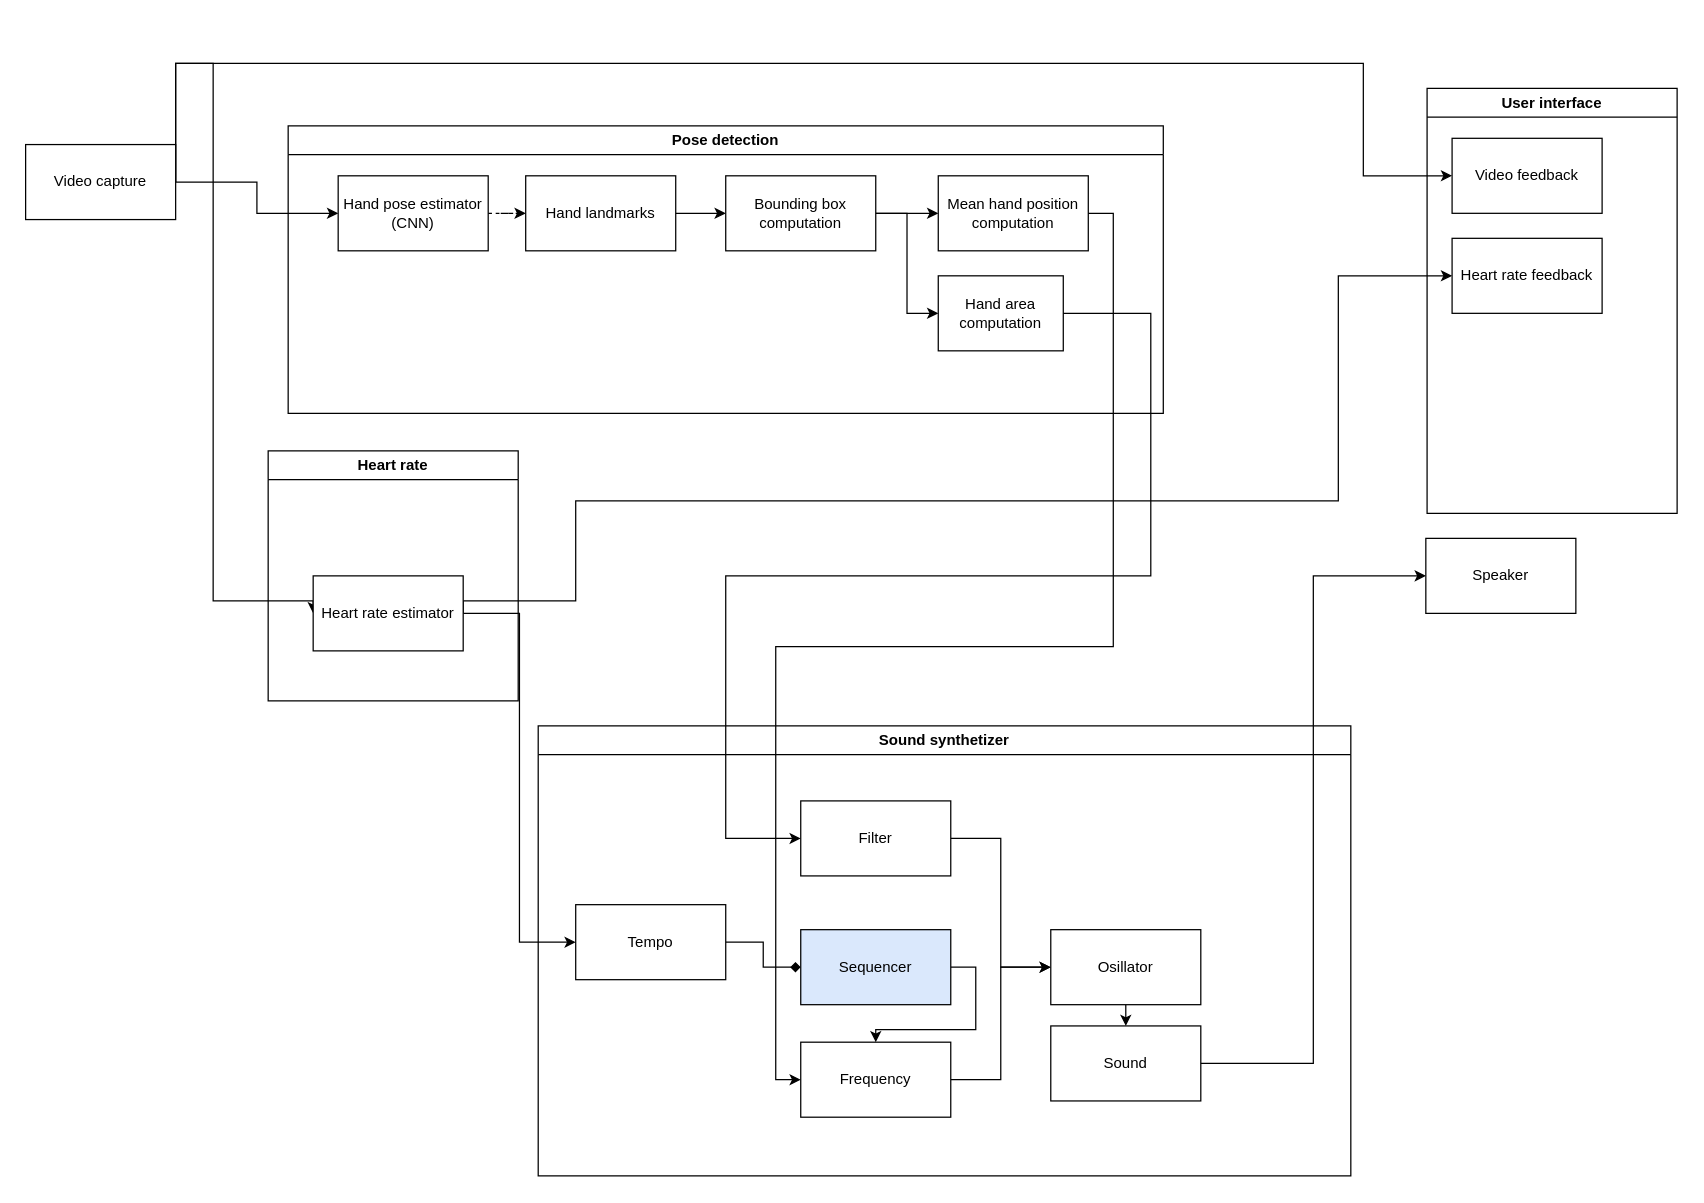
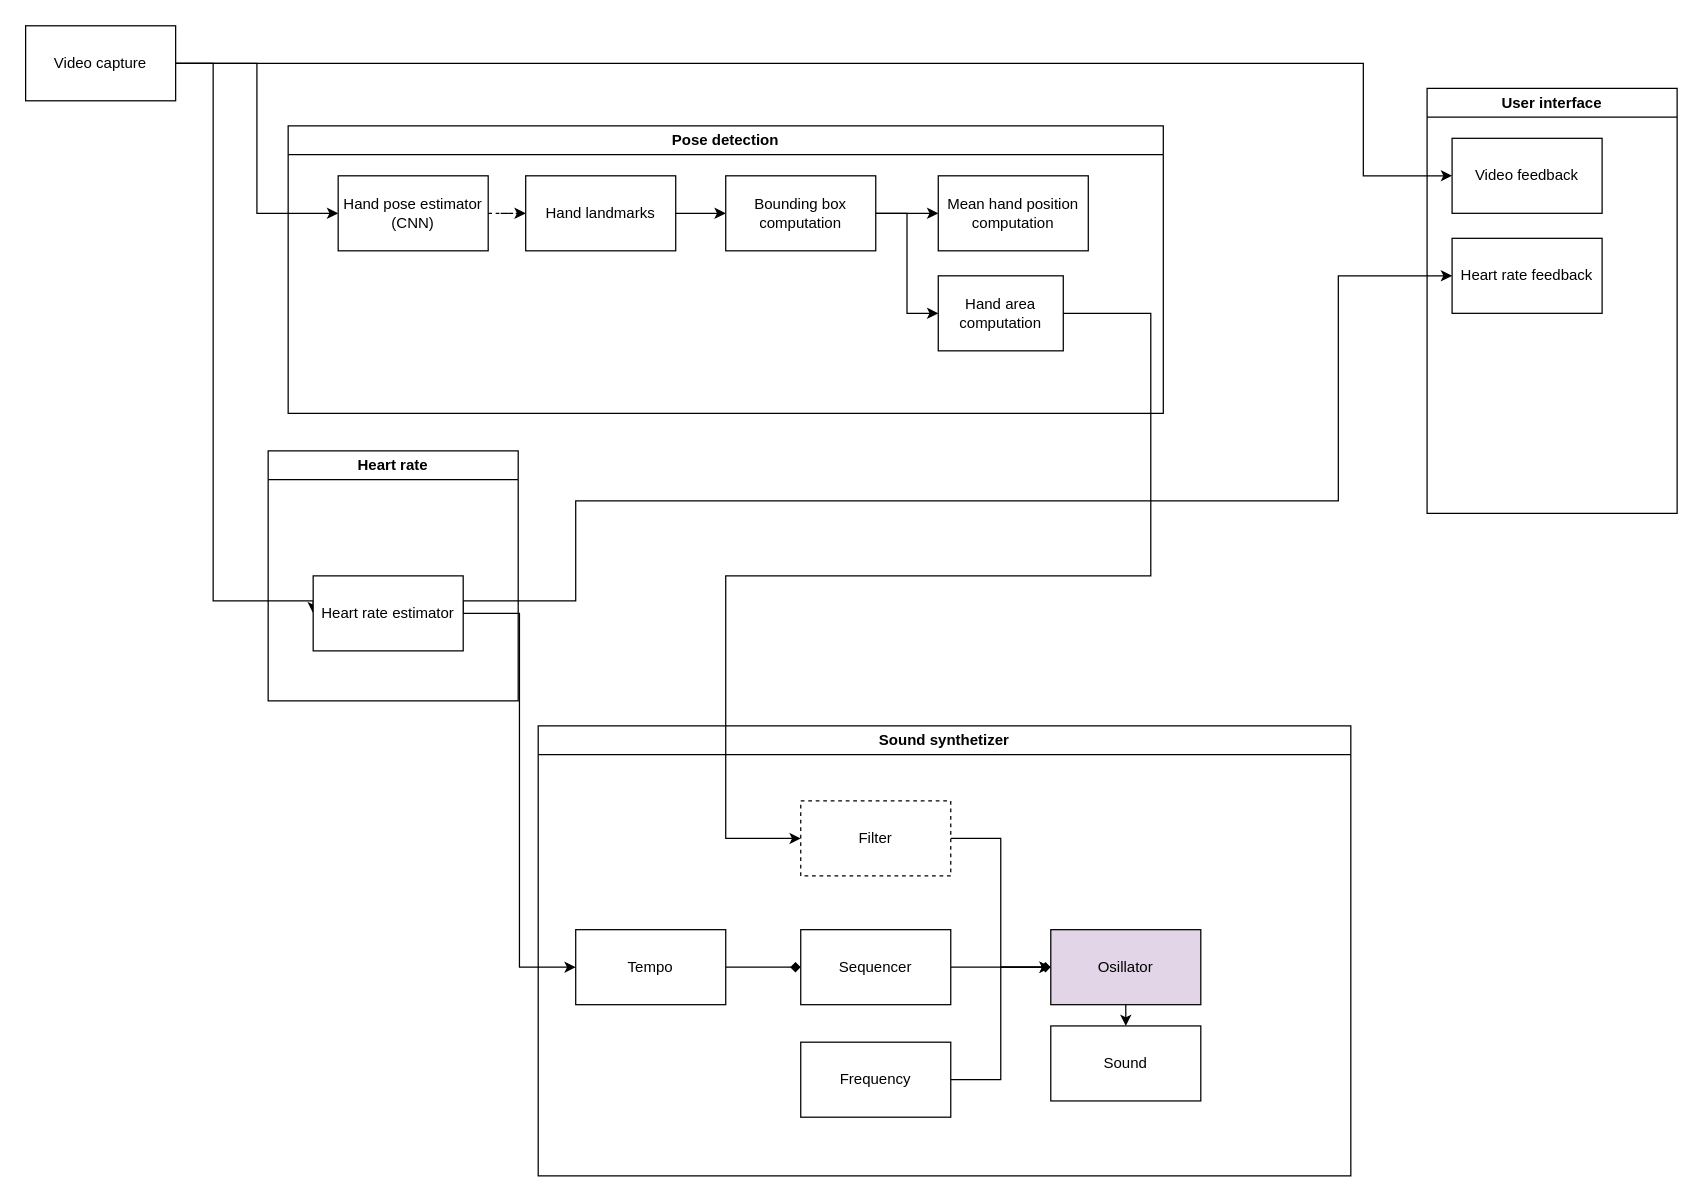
node "Video capture": moved (101, 182) -> (101, 63)
node "Speaker": removed
edge "Mean hand position computation" -> "Frequency": removed
edge "Sound" -> "Speaker": removed
node "Filter": style solid -> dashed
node "Tempo": moved (651, 942) -> (651, 967)
node "Sequencer": fillcolor #dae8fc -> #ffffff
node "Osillator": fillcolor #ffffff -> #e1d5e7
edge "Frequency" -> "Osillator": arrowhead classic -> diamond
edge "Sequencer" -> "Frequency": now "Sequencer" -> "Osillator"
